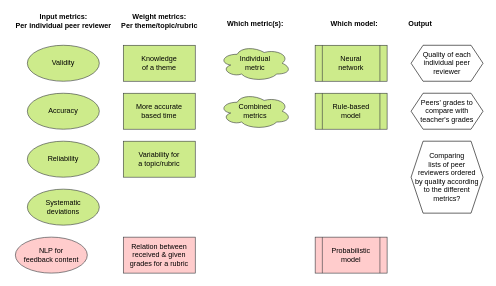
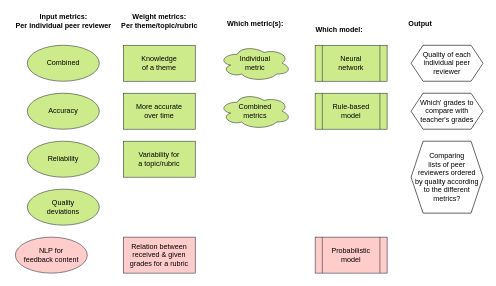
node "Which model:": moved (354, 24) -> (339, 30)
node "Validity": label "Validity" -> "Combined"
node "More accurate based time": label "More accurate based time" -> "More accurate over time"
node "Peers' grades to compare with teacher's grades": label "Peers' grades to compare with teacher's grades" -> "Which' grades to compare with teacher's grades"
node "Systematic deviations": label "Systematic deviations" -> "Quality deviations"
